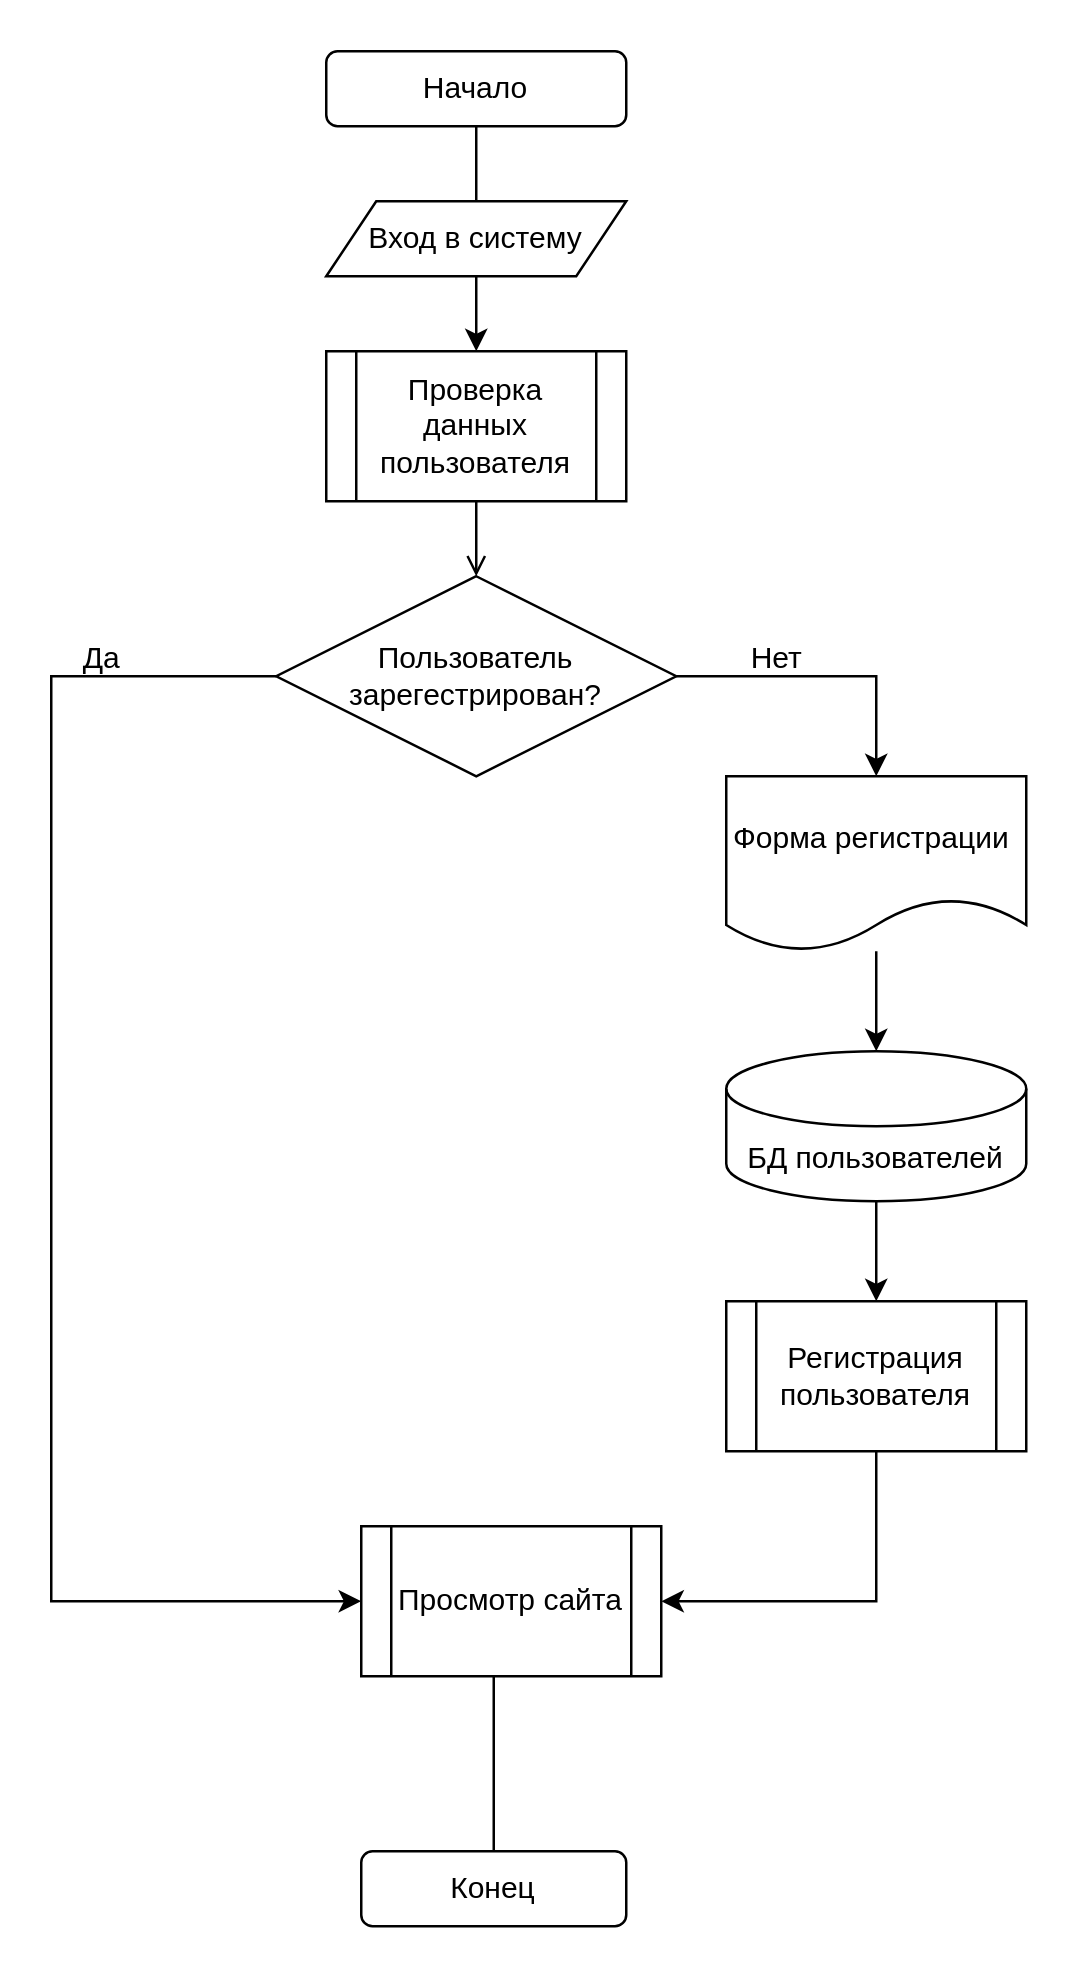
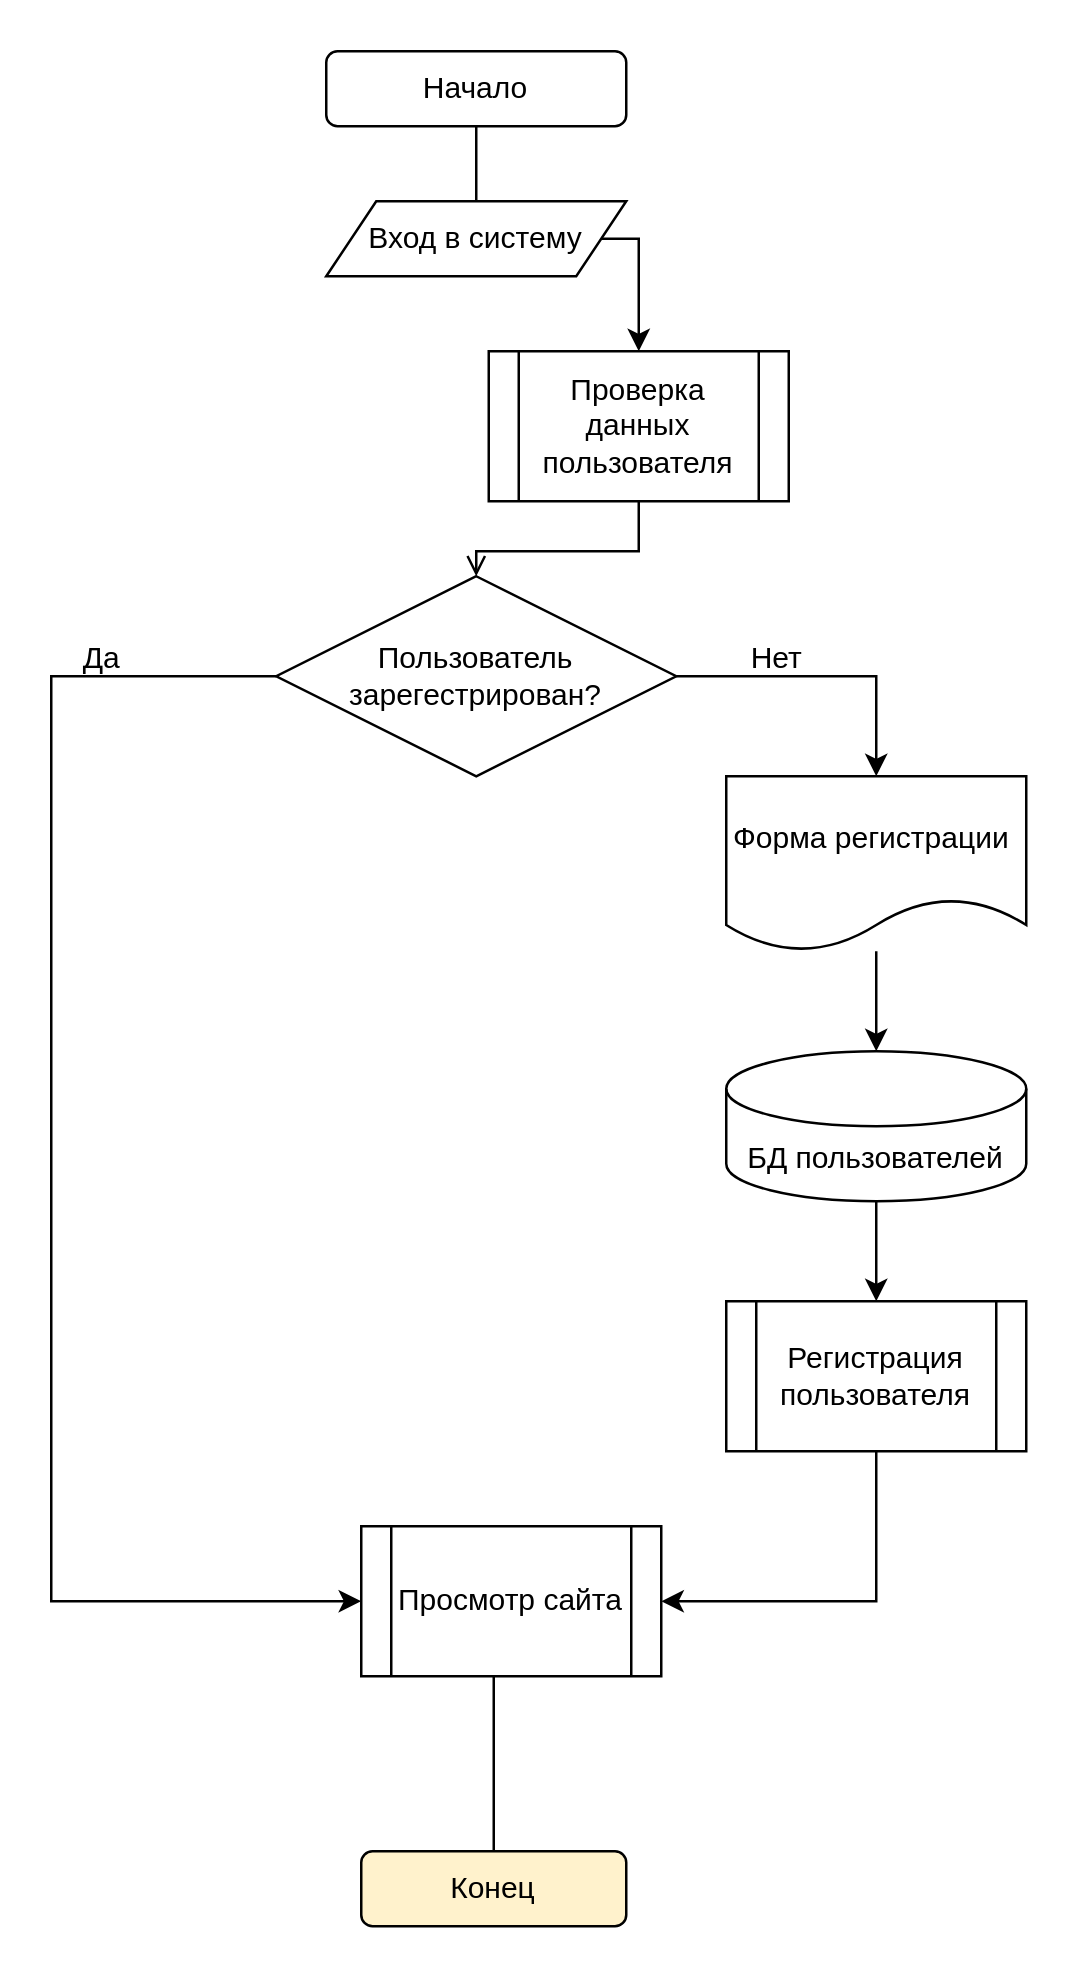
node "Проверка данных пользователя": moved (476, 426) -> (639, 426)
node "Конец": fillcolor #ffffff -> #fff2cc
